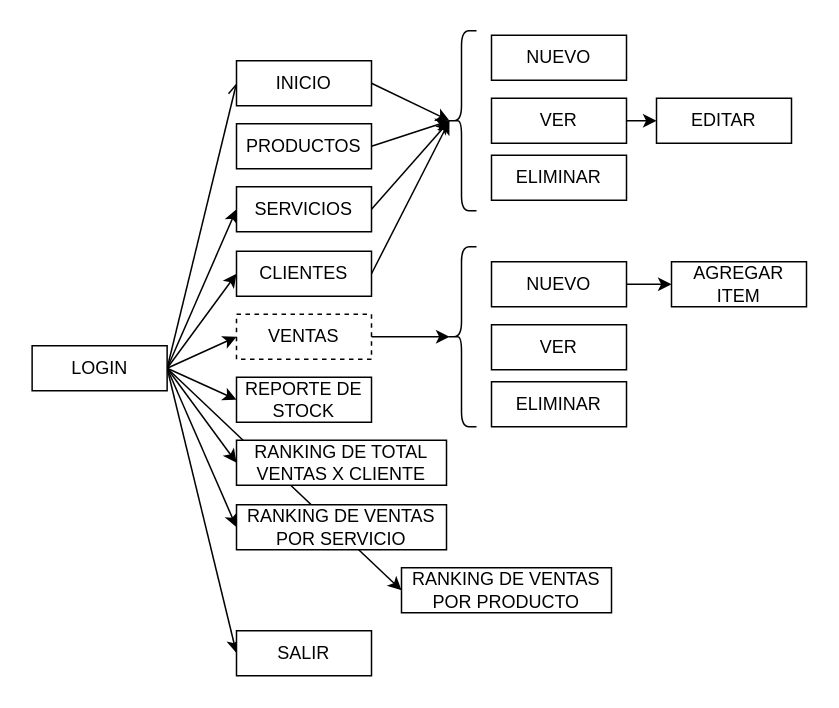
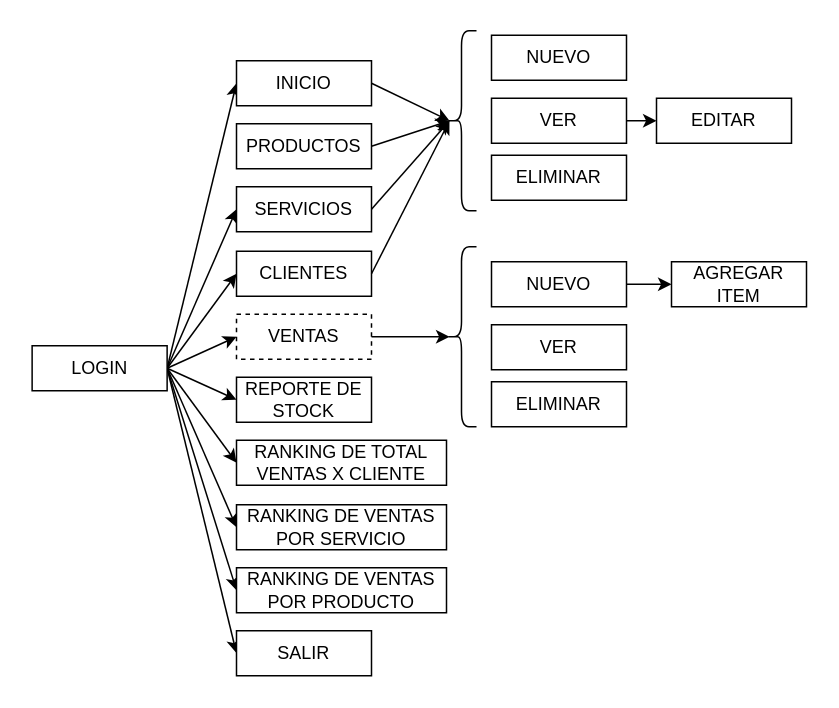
edge "LOGIN" -> "INICIO": arrowhead open -> classic
node "RANKING DE VENTAS POR PRODUCTO": moved (506, 590) -> (341, 590)
